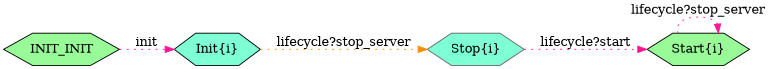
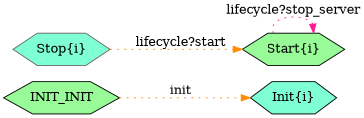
edge "INIT_INIT" -> "Init{i}": color deeppink -> darkorange
edge "Init{i}" -> "Stop{i}": removed, label "lifecycle?stop_server"
edge "Stop{i}" -> "Start{i}": color deeppink -> darkorange
